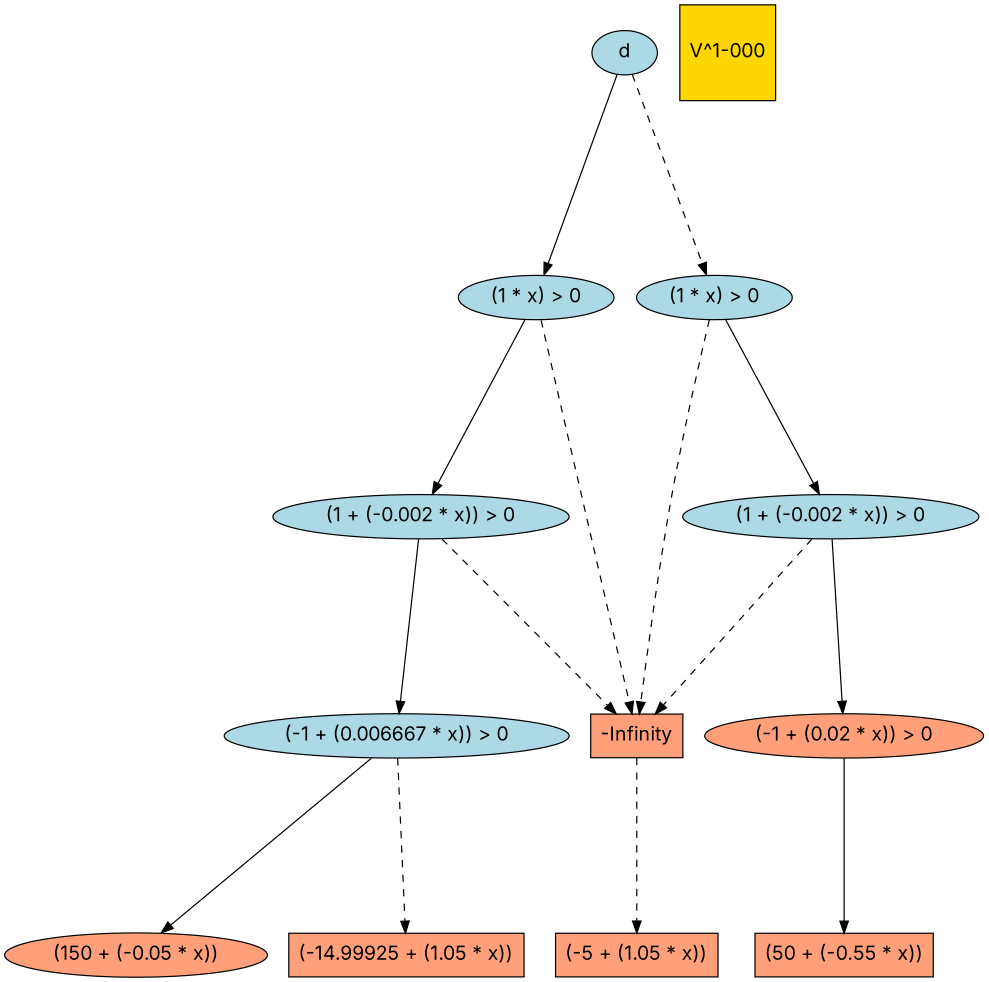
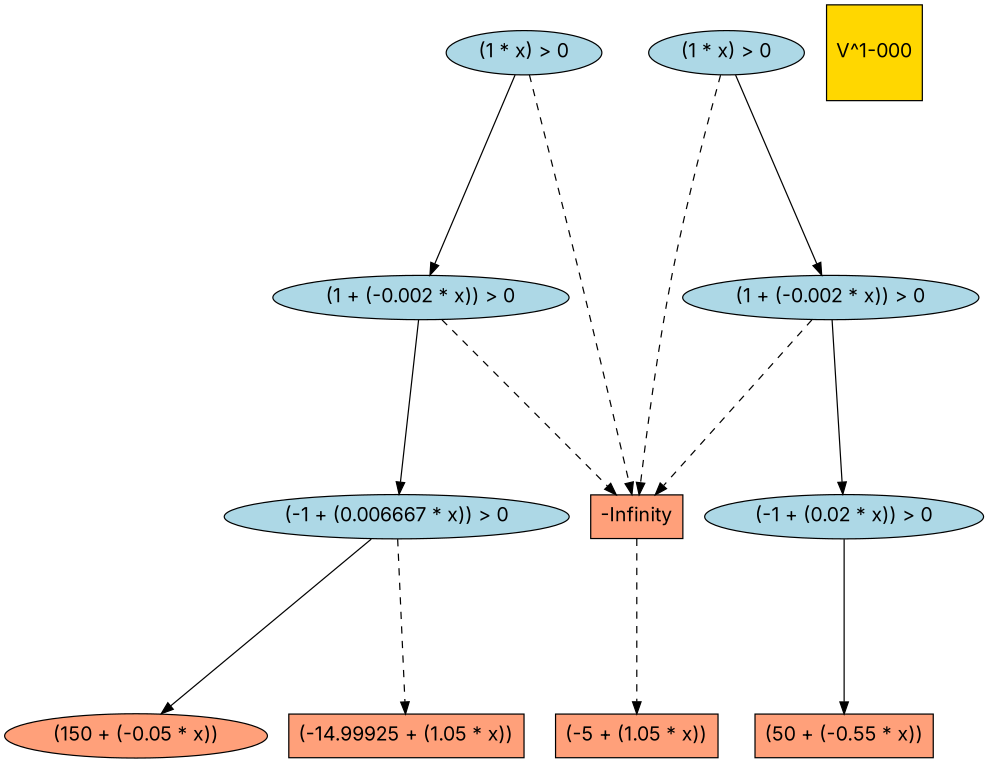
node "d": removed
node "(-1 + (0.02 * x)) > 0": fillcolor lightsalmon -> lightblue
